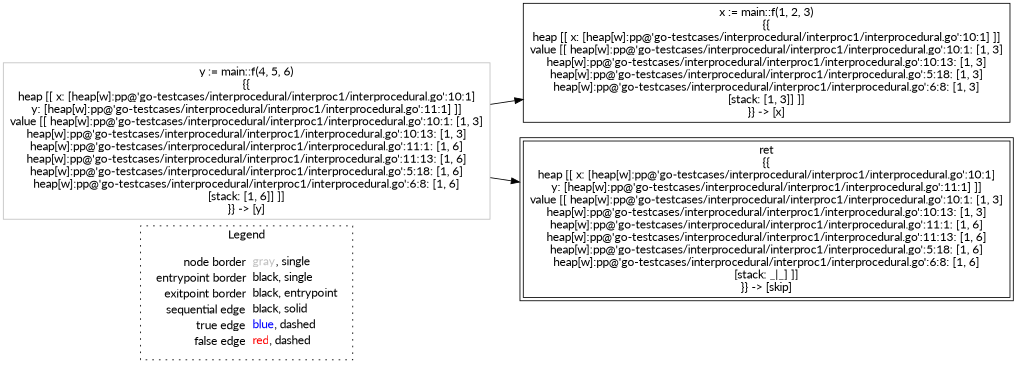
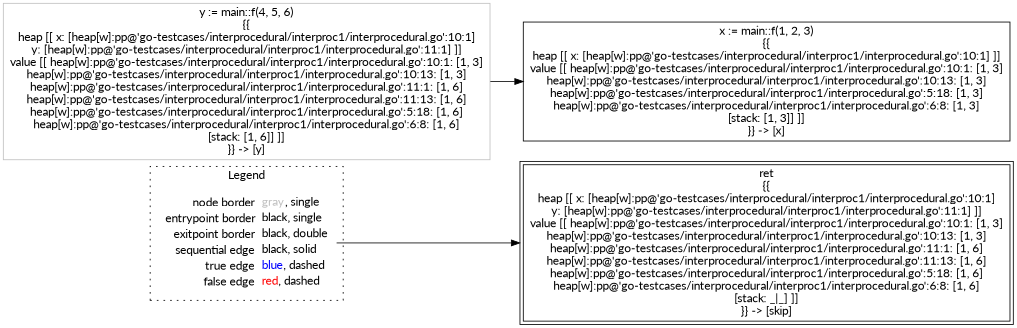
edge "y := main::f(4, 5, 6)" -> "ret": now "node border" -> "ret"
node "node border": text ", entrypoint" -> ", double"
